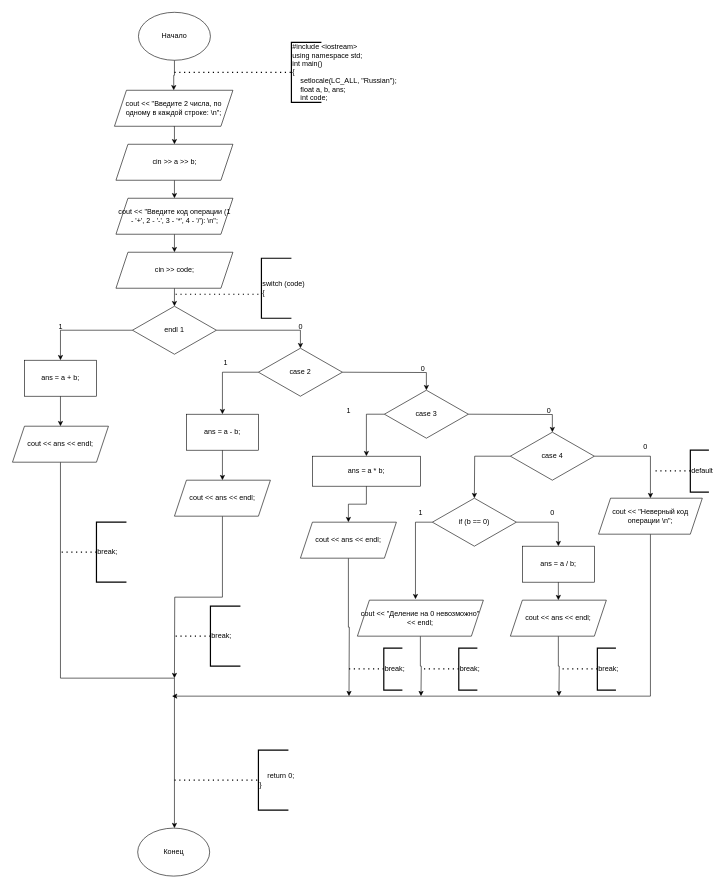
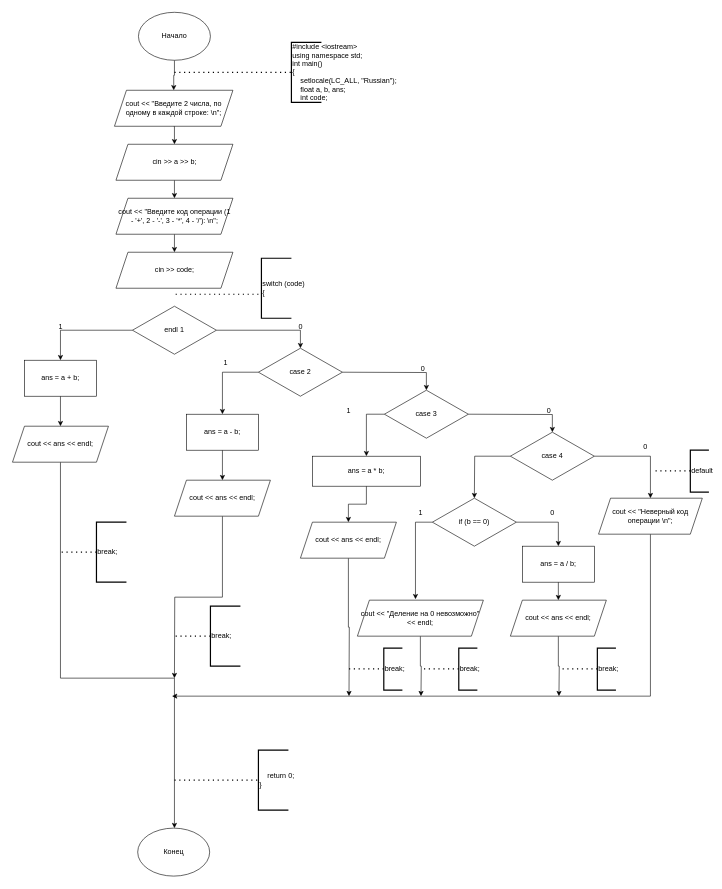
edge "cin >> code;" -> "endl 1": removed
